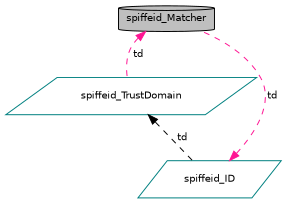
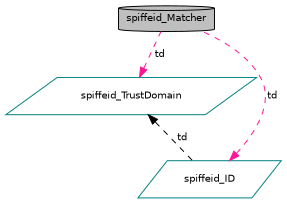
edge "spiffeid_TrustDomain" -> "spiffeid_Matcher": reversed
